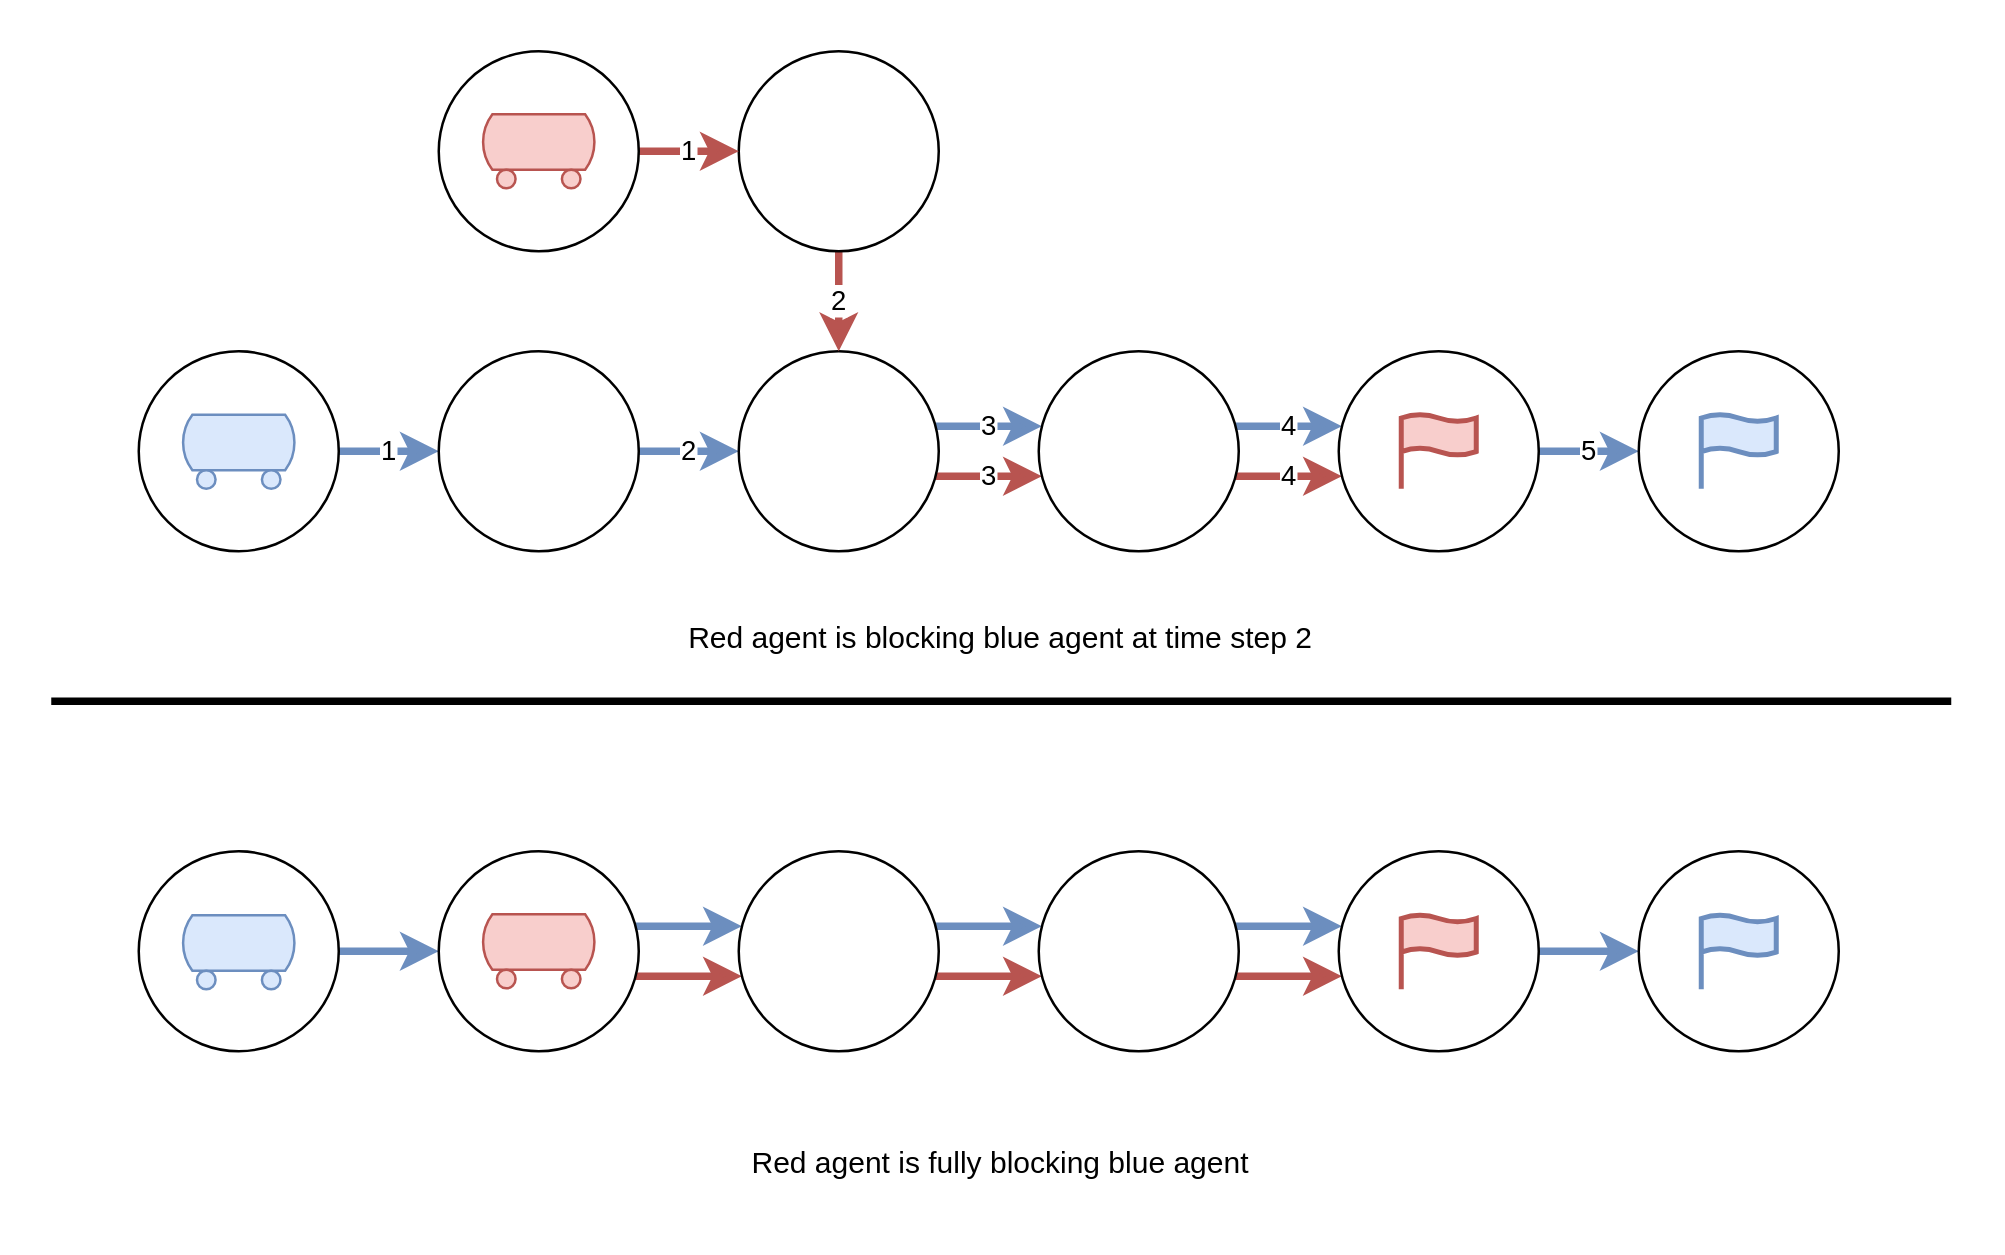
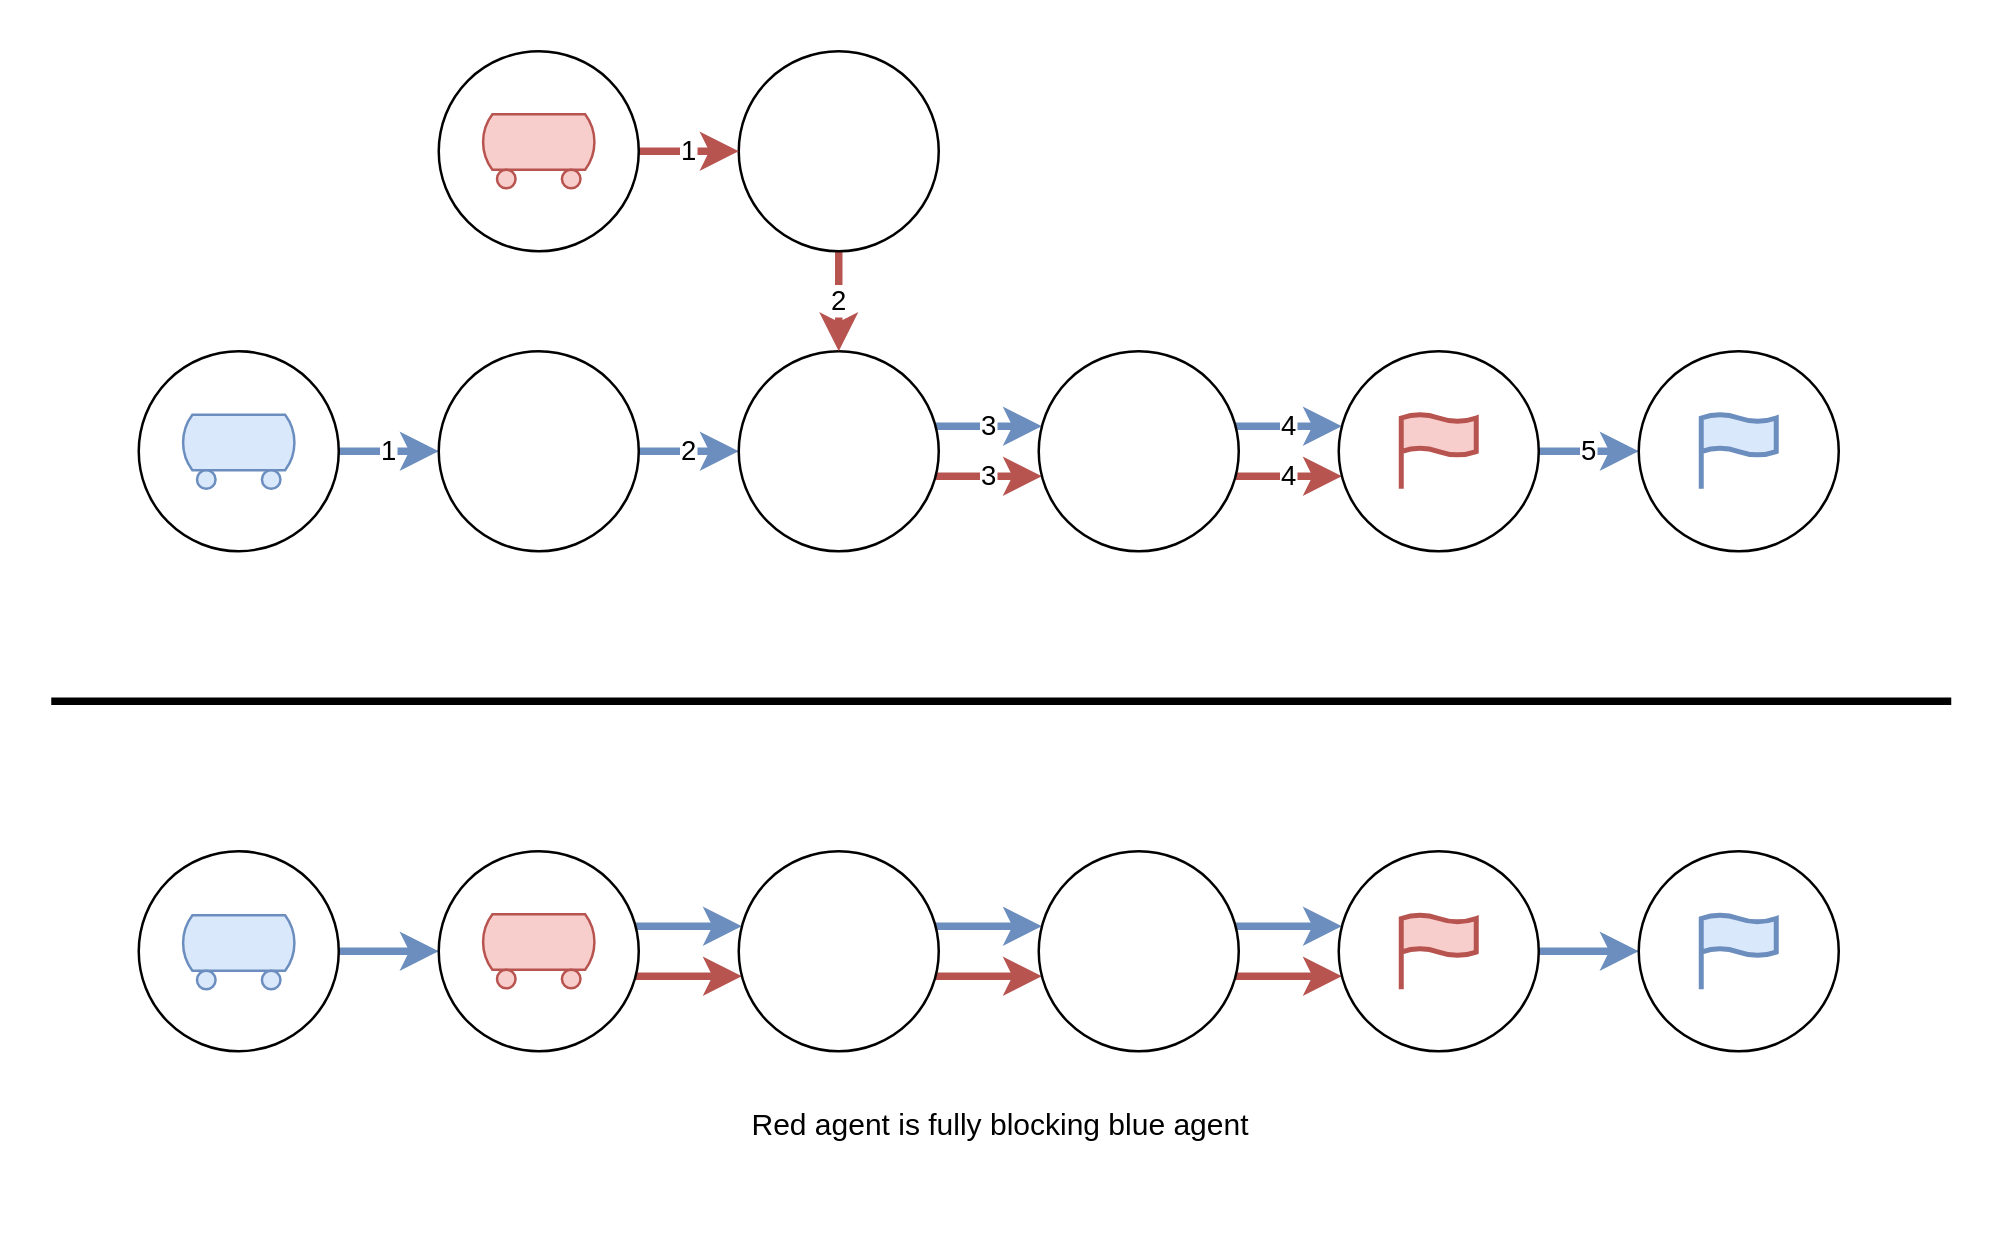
node "Red agent is blocking blue agent at time step 2": removed
node "Red agent is fully blocking blue agent": moved (1001, 1164) -> (1001, 1126)
